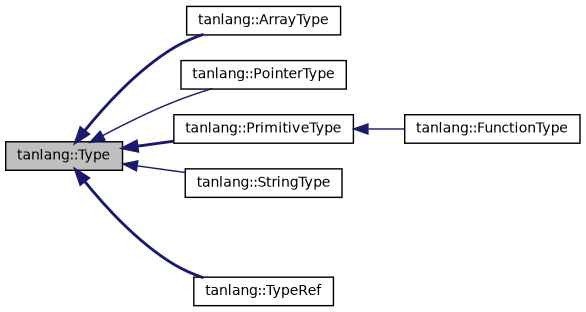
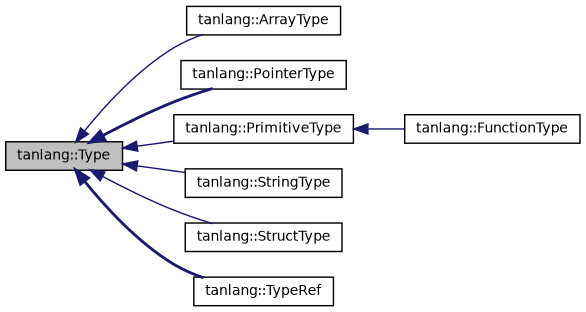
edge "tanlang::ArrayType" -> "tanlang::Type": style bold -> solid
edge "tanlang::PointerType" -> "tanlang::Type": style solid -> bold
edge "tanlang::PrimitiveType" -> "tanlang::Type": style bold -> solid
node "tanlang::StructType": added
